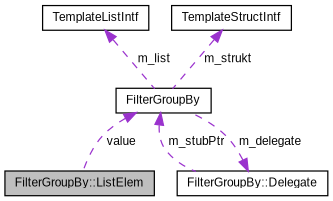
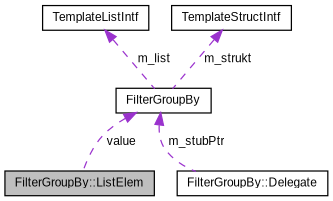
edge "FilterGroupBy" -> "FilterGroupBy::Delegate": removed, label "m_delegate"
